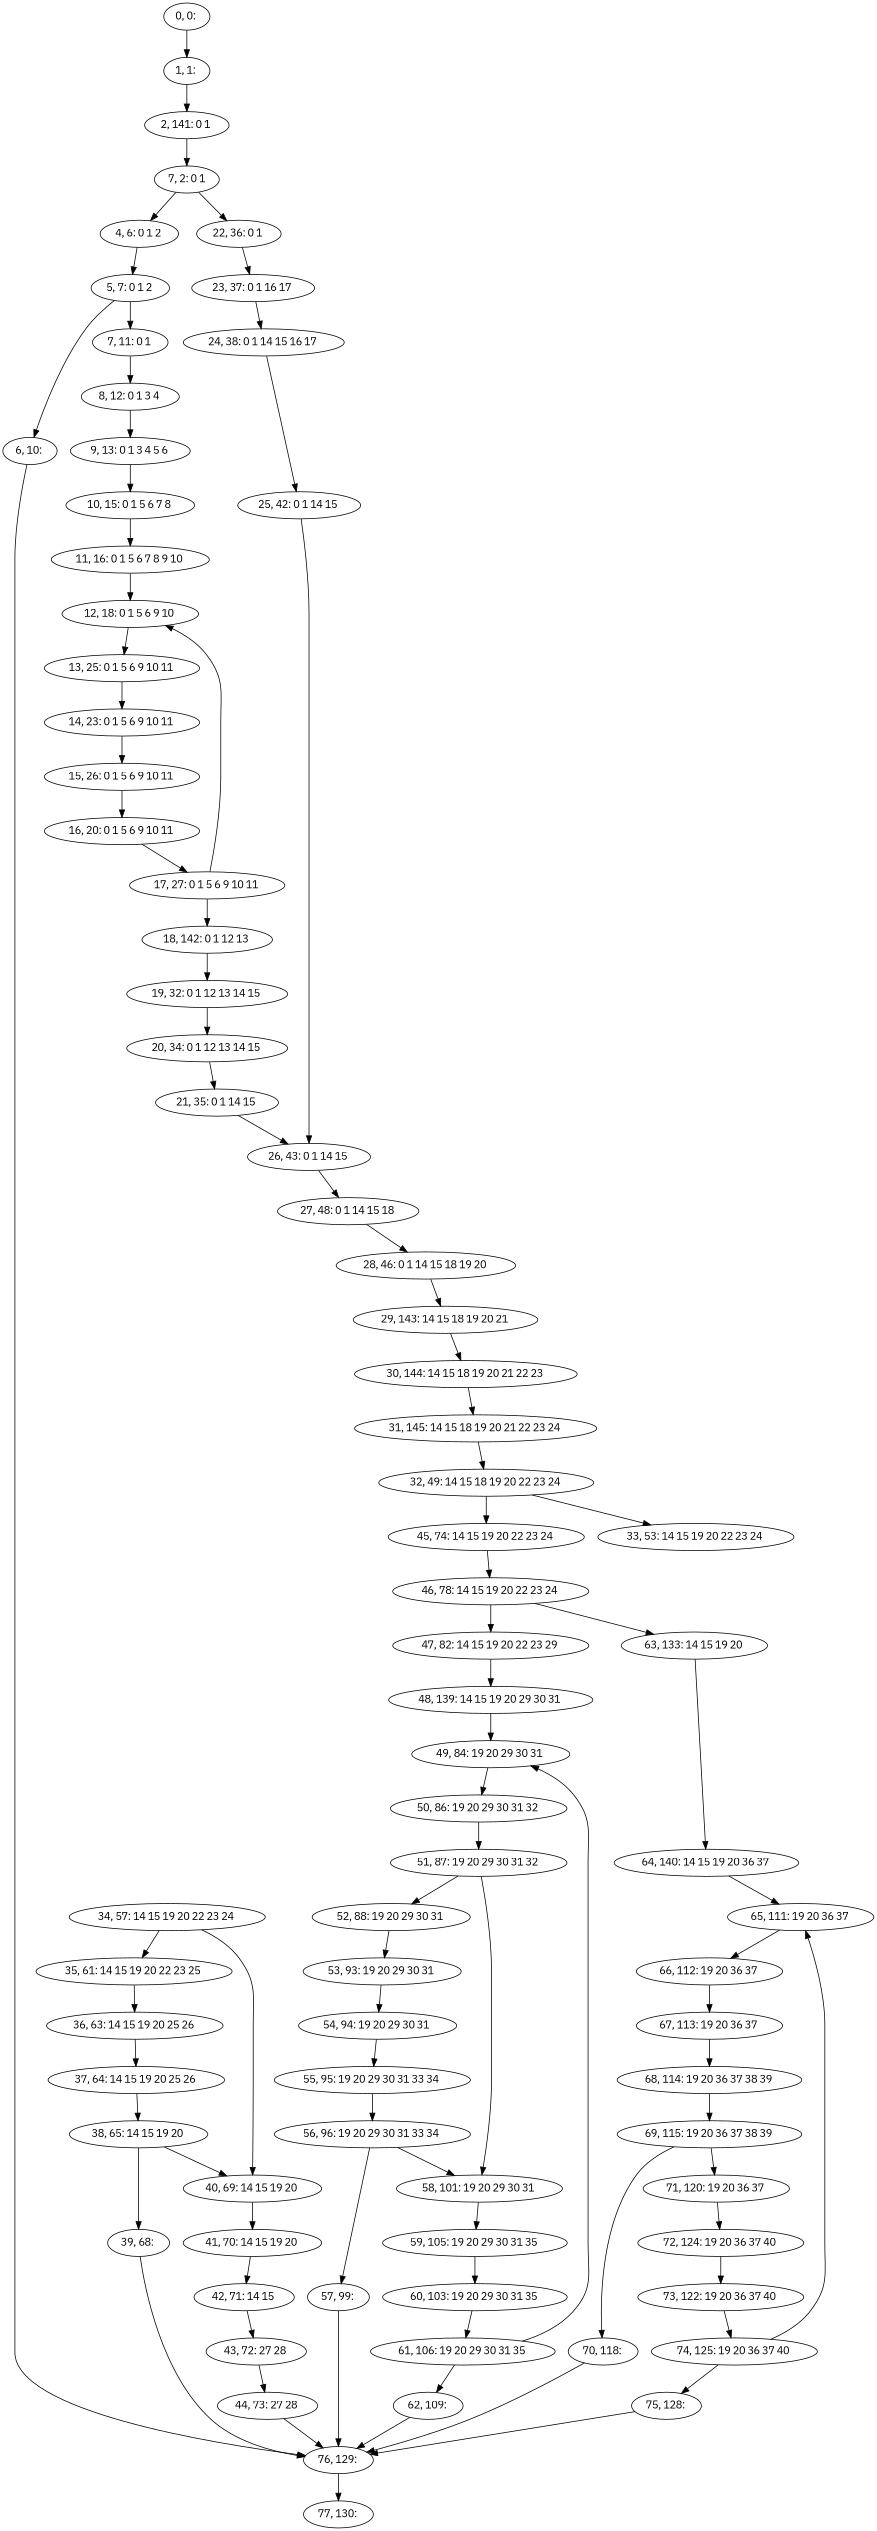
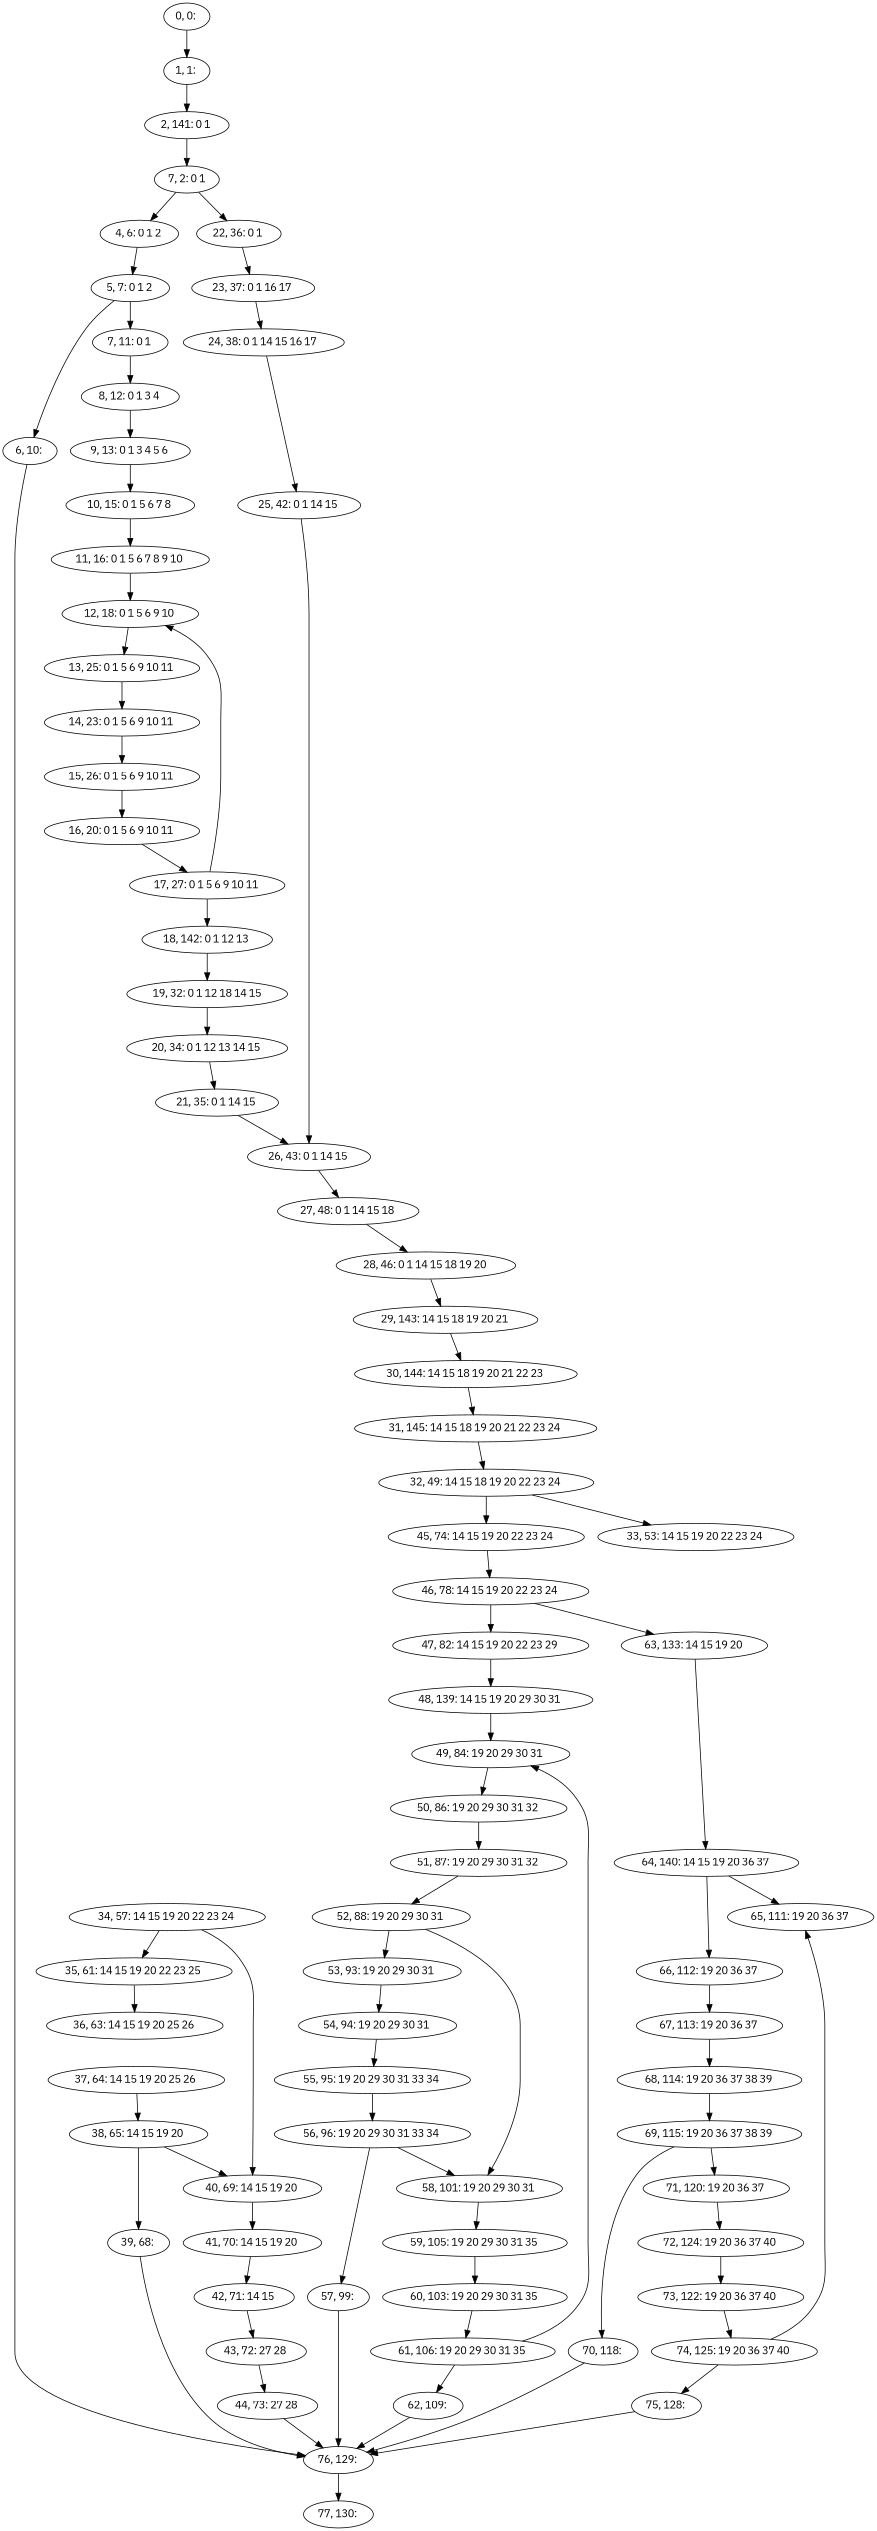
node "19, 32: 0 1 12 13 14 15": label "19, 32: 0 1 12 13 14 15" -> "19, 32: 0 1 12 18 14 15"
edge "65, 111: 19 20 36 37" -> "66, 112: 19 20 36 37": now "64, 140: 14 15 19 20 36 37" -> "66, 112: 19 20 36 37"
edge "51, 87: 19 20 29 30 31 32" -> "58, 101: 19 20 29 30 31": now "52, 88: 19 20 29 30 31" -> "58, 101: 19 20 29 30 31"
edge "36, 63: 14 15 19 20 25 26" -> "37, 64: 14 15 19 20 25 26": removed
